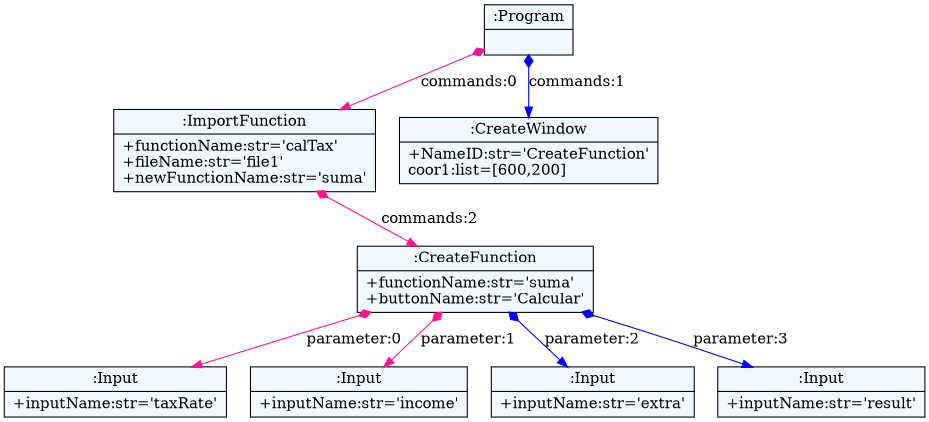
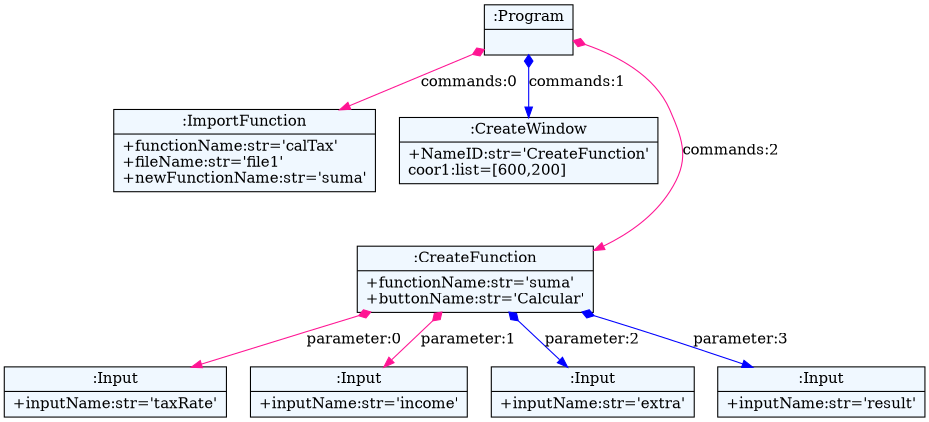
edge ":ImportFunction" -- ":CreateFunction": now ":Program" -- ":CreateFunction"
